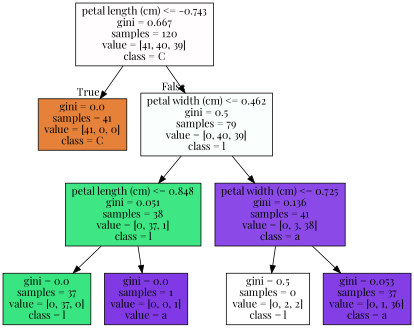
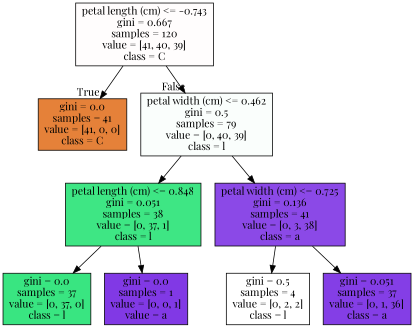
node "gini = 0.5 samples = 0 value = [0, 2, 2] class = l": label "gini = 0.5 samples = 0 value = [0, 2, 2] class = l" -> "gini = 0.5 samples = 4 value = [0, 2, 2] class = l"
node "gini = 0.053 samples = 37 value = [0, 1, 36] class = a": label "gini = 0.053 samples = 37 value = [0, 1, 36] class = a" -> "gini = 0.051 samples = 37 value = [0, 1, 36] class = a"
